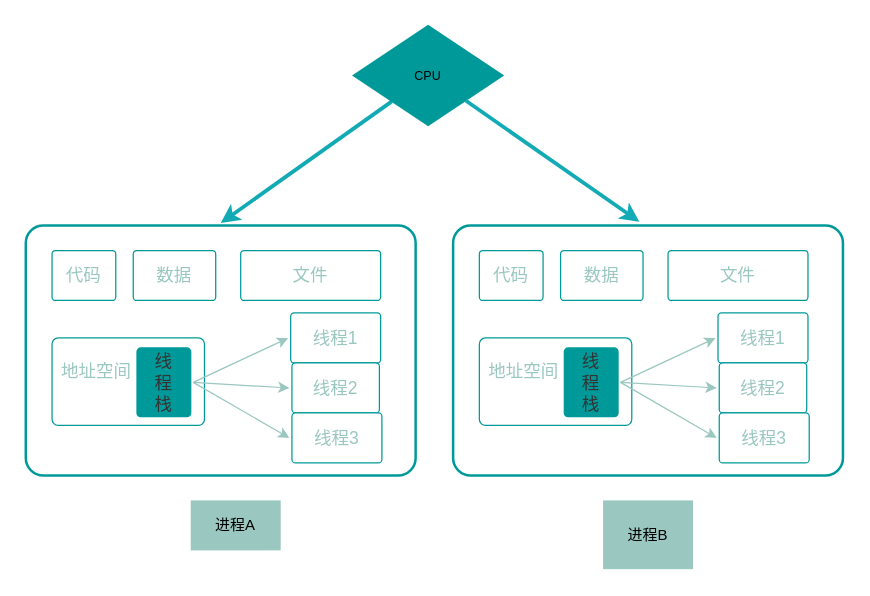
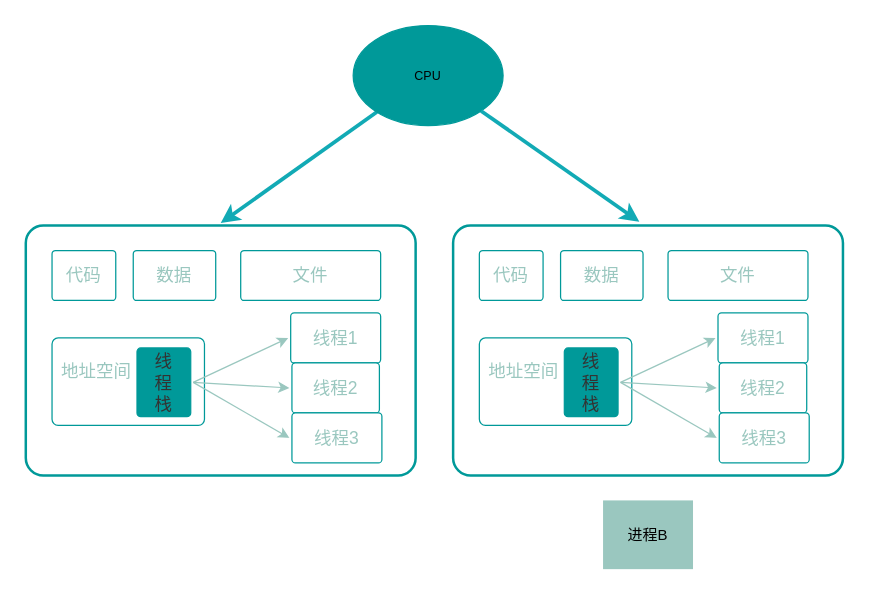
node "CPU": shape diamond -> ellipse
node "进程A": removed
